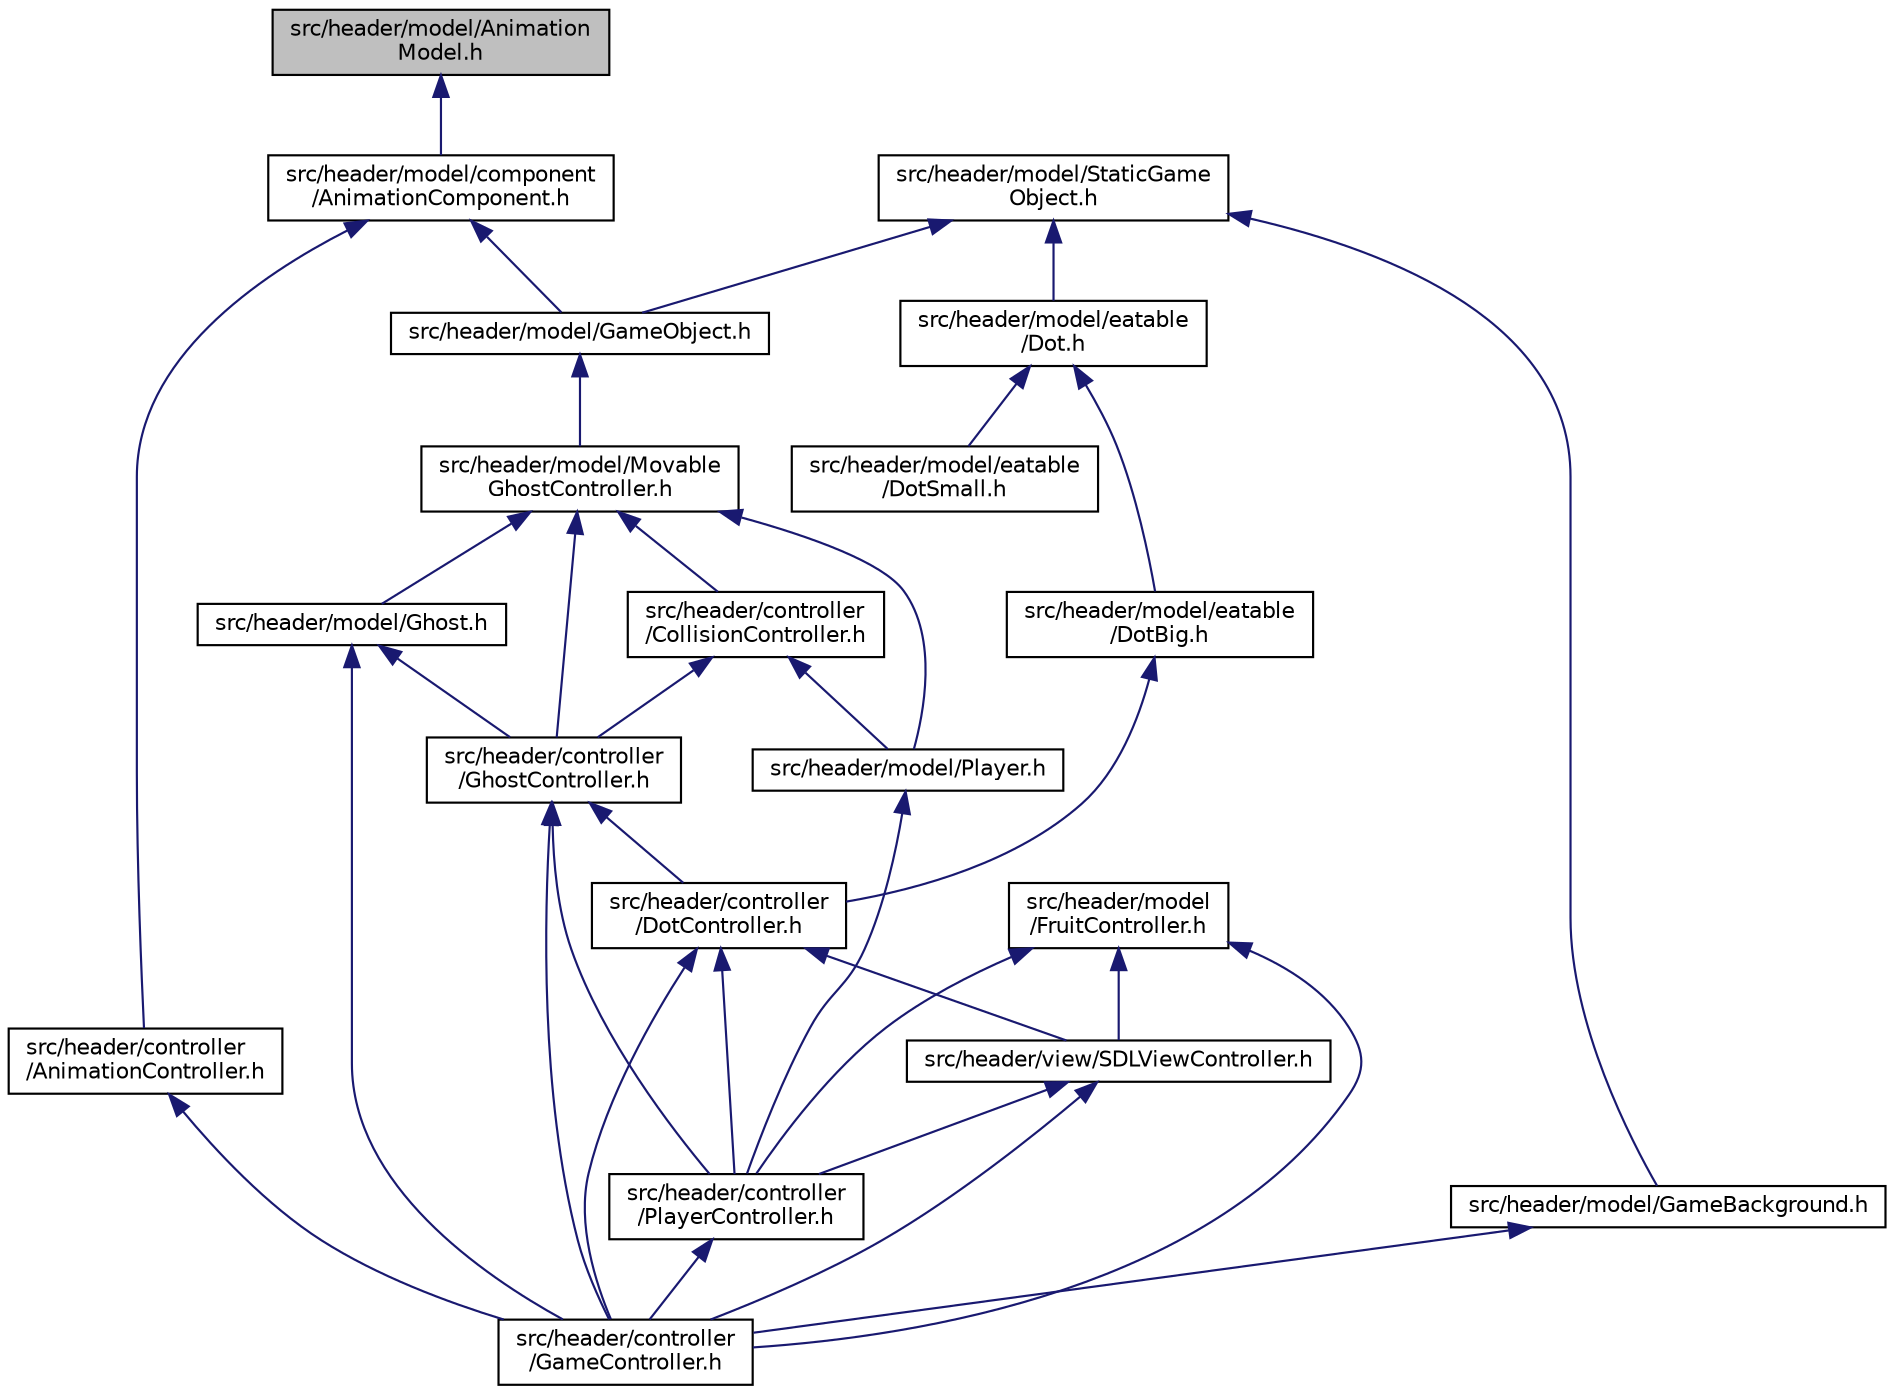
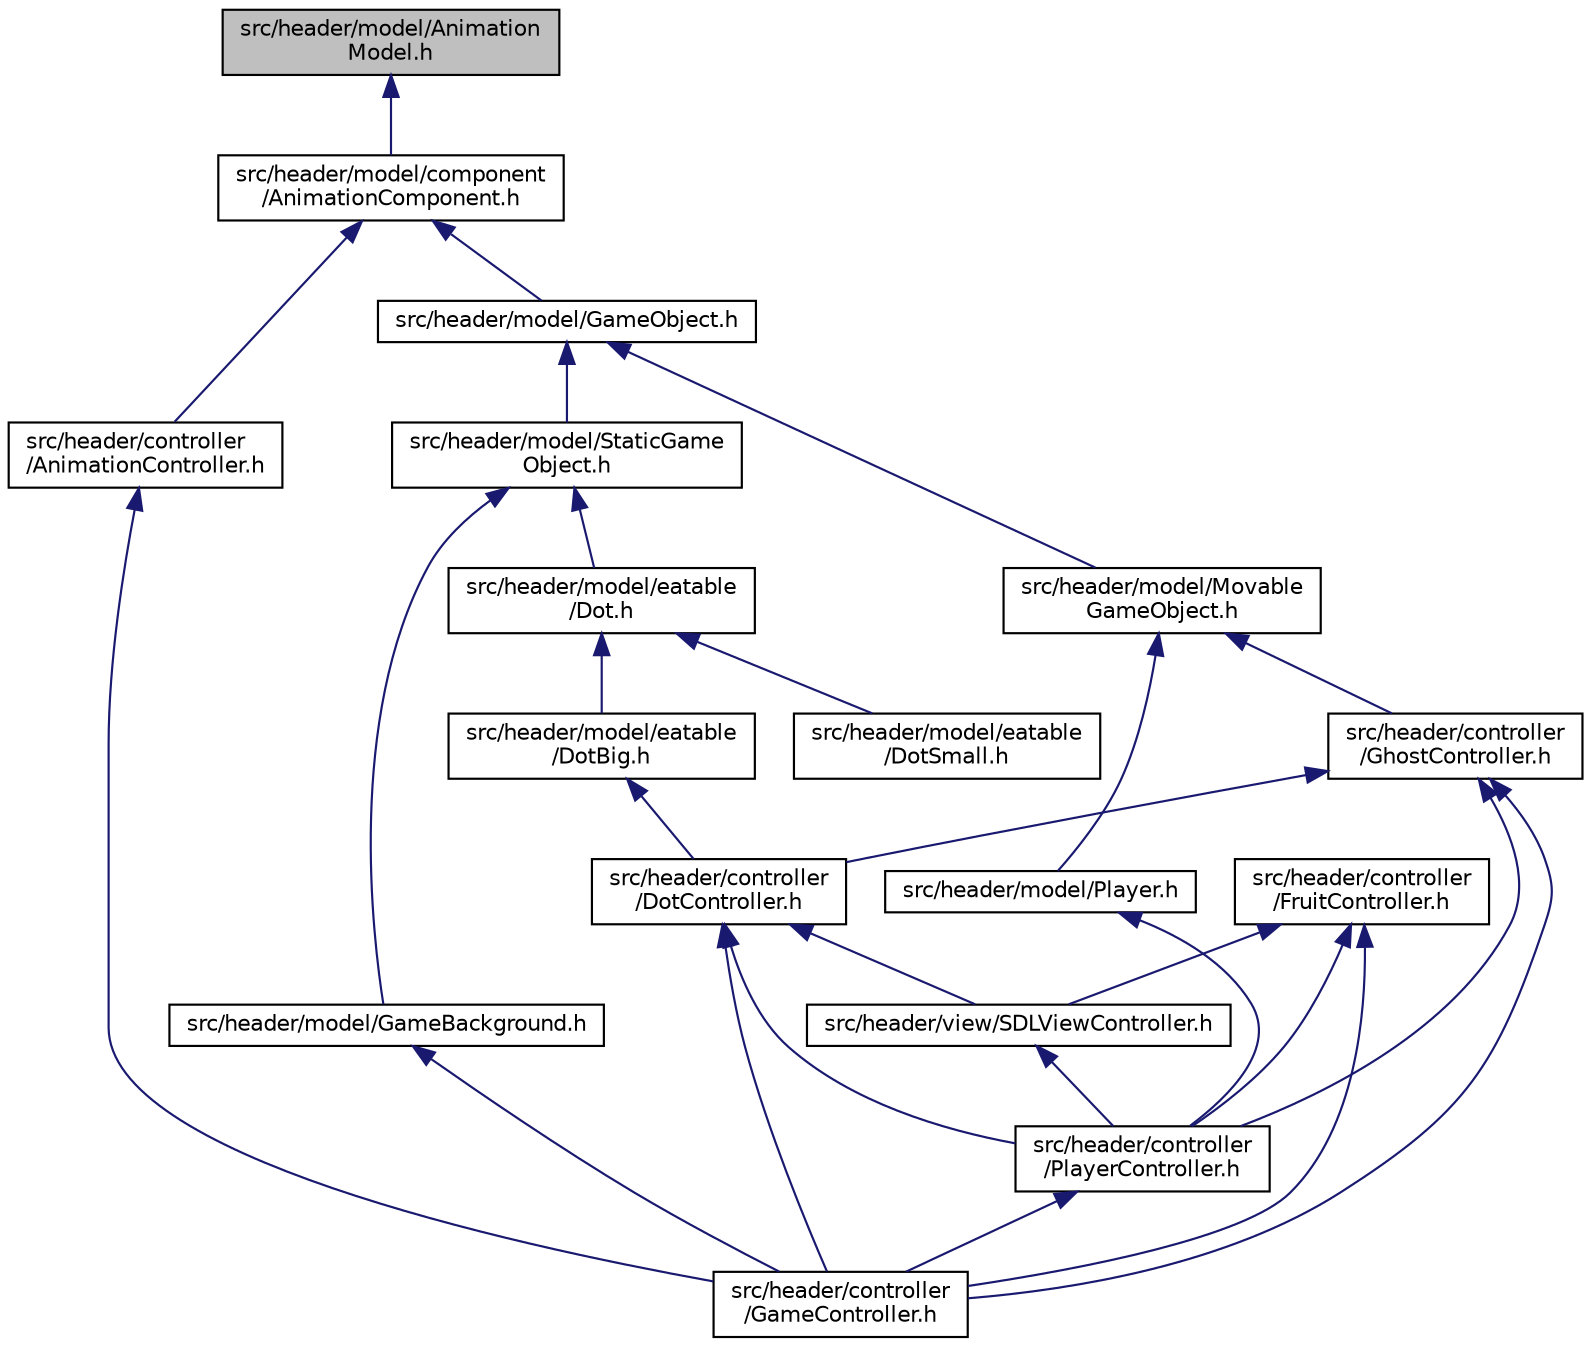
edge "src/header/model/GameObject.h" -> "src/header/model/StaticGame Object.h": reversed
node "src/header/model/Movable GhostController.h": label "src/header/model/Movable GhostController.h" -> "src/header/model/Movable GameObject.h"
node "src/header/model/Ghost.h": removed
node "src/header/controller /CollisionController.h": removed
node "src/header/model /FruitController.h": label "src/header/model /FruitController.h" -> "src/header/controller /FruitController.h"
edge "src/header/controller /GameController.h" -> "src/header/view/SDLViewController.h": removed
